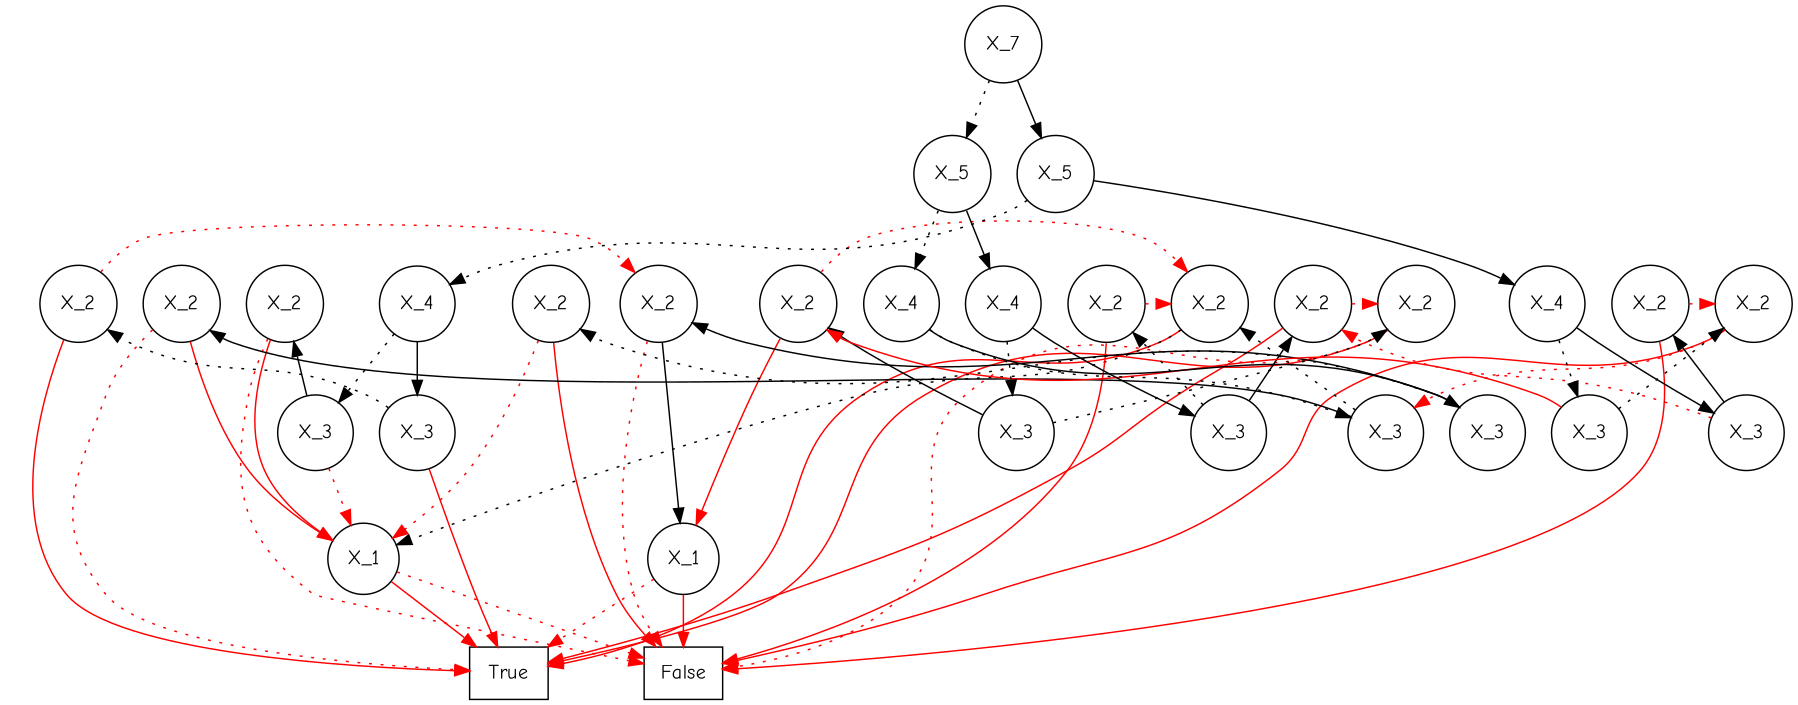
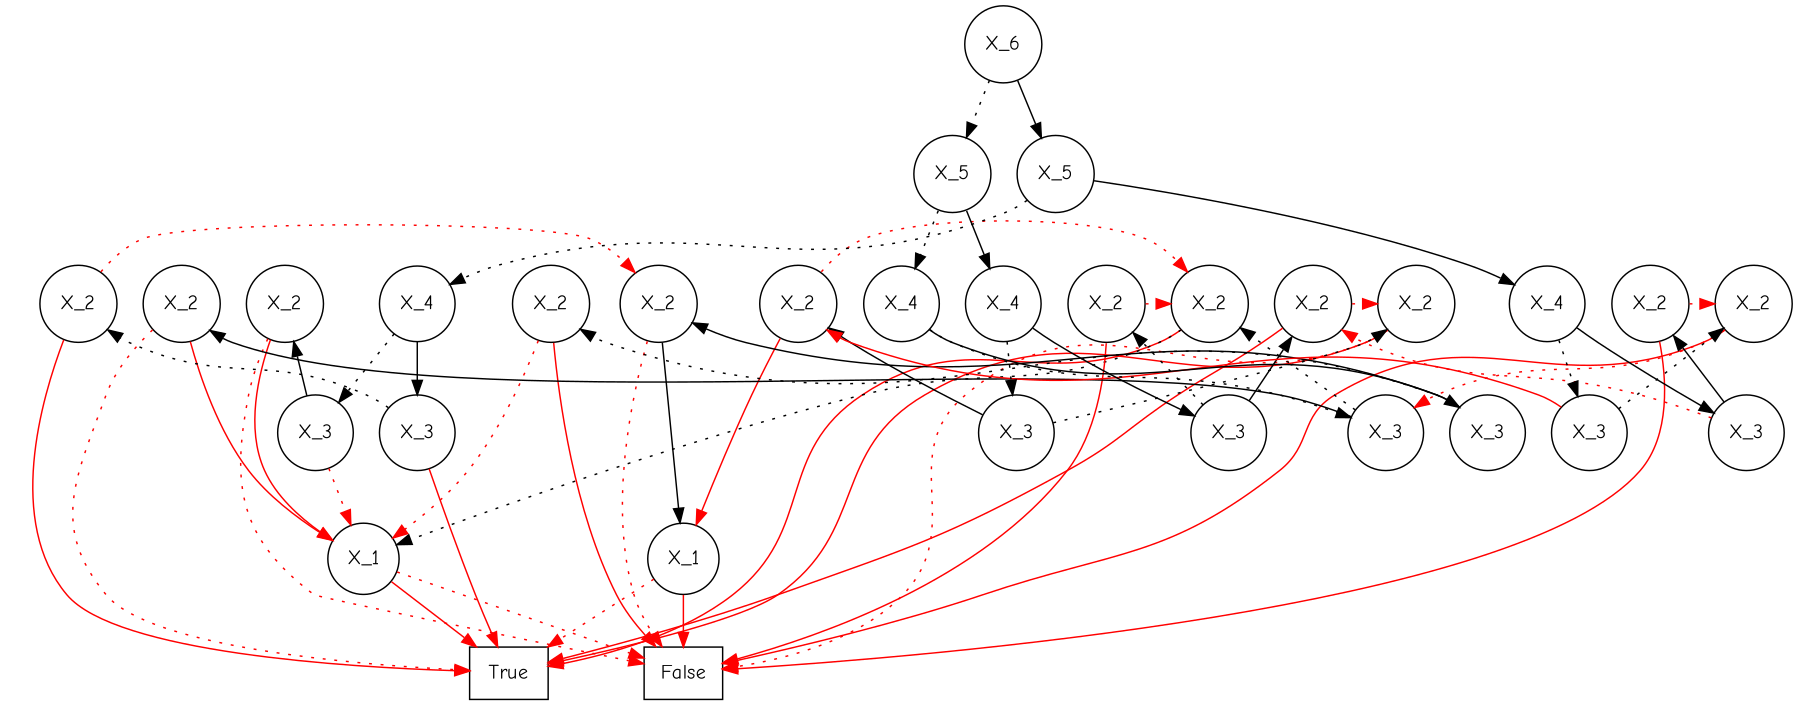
node "X_7": label "X_7" -> "X_6"
